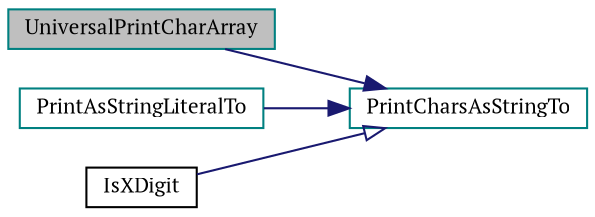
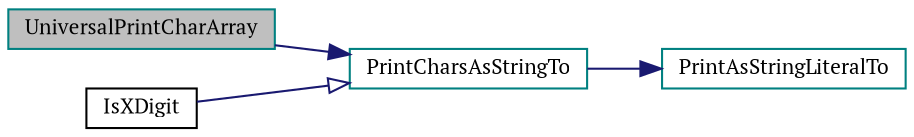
edge "PrintAsStringLiteralTo" -> "PrintCharsAsStringTo": reversed
